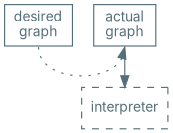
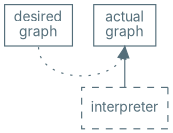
edge "actual graph" -> "interpreter": reversed
